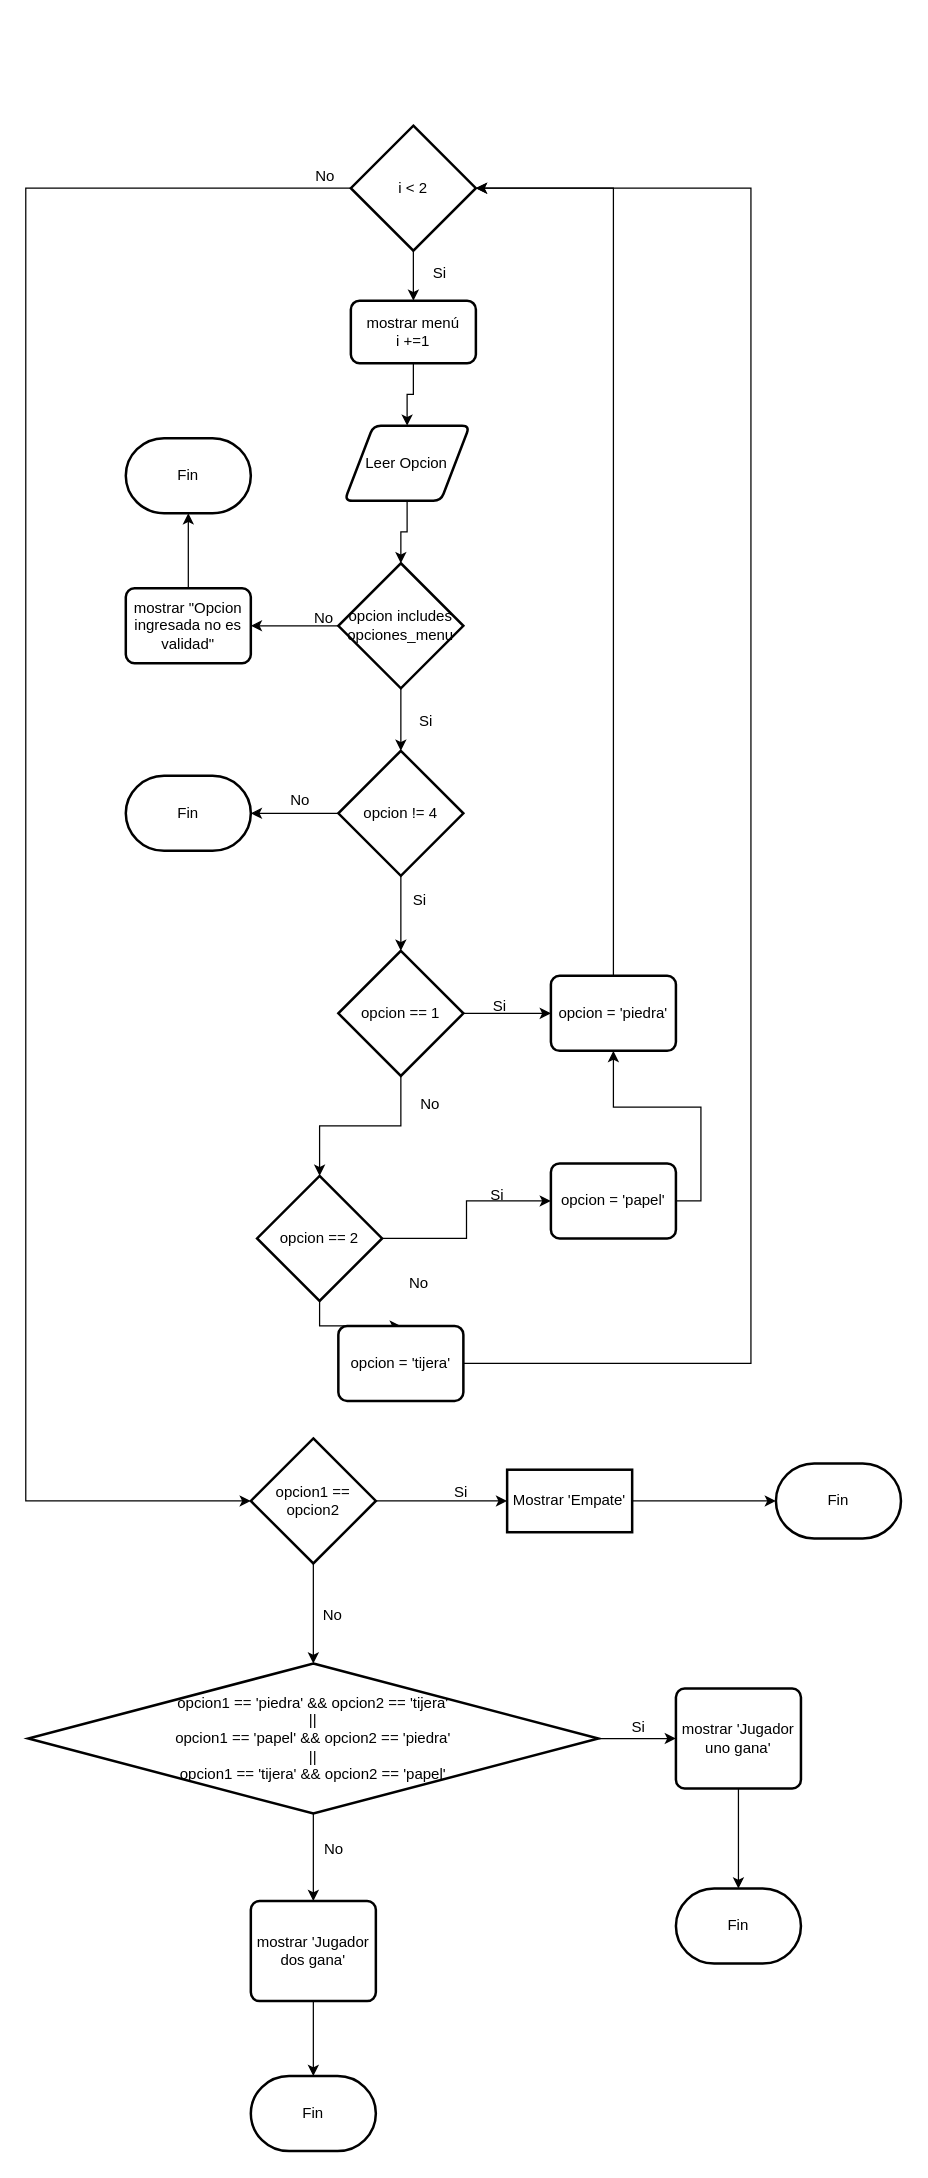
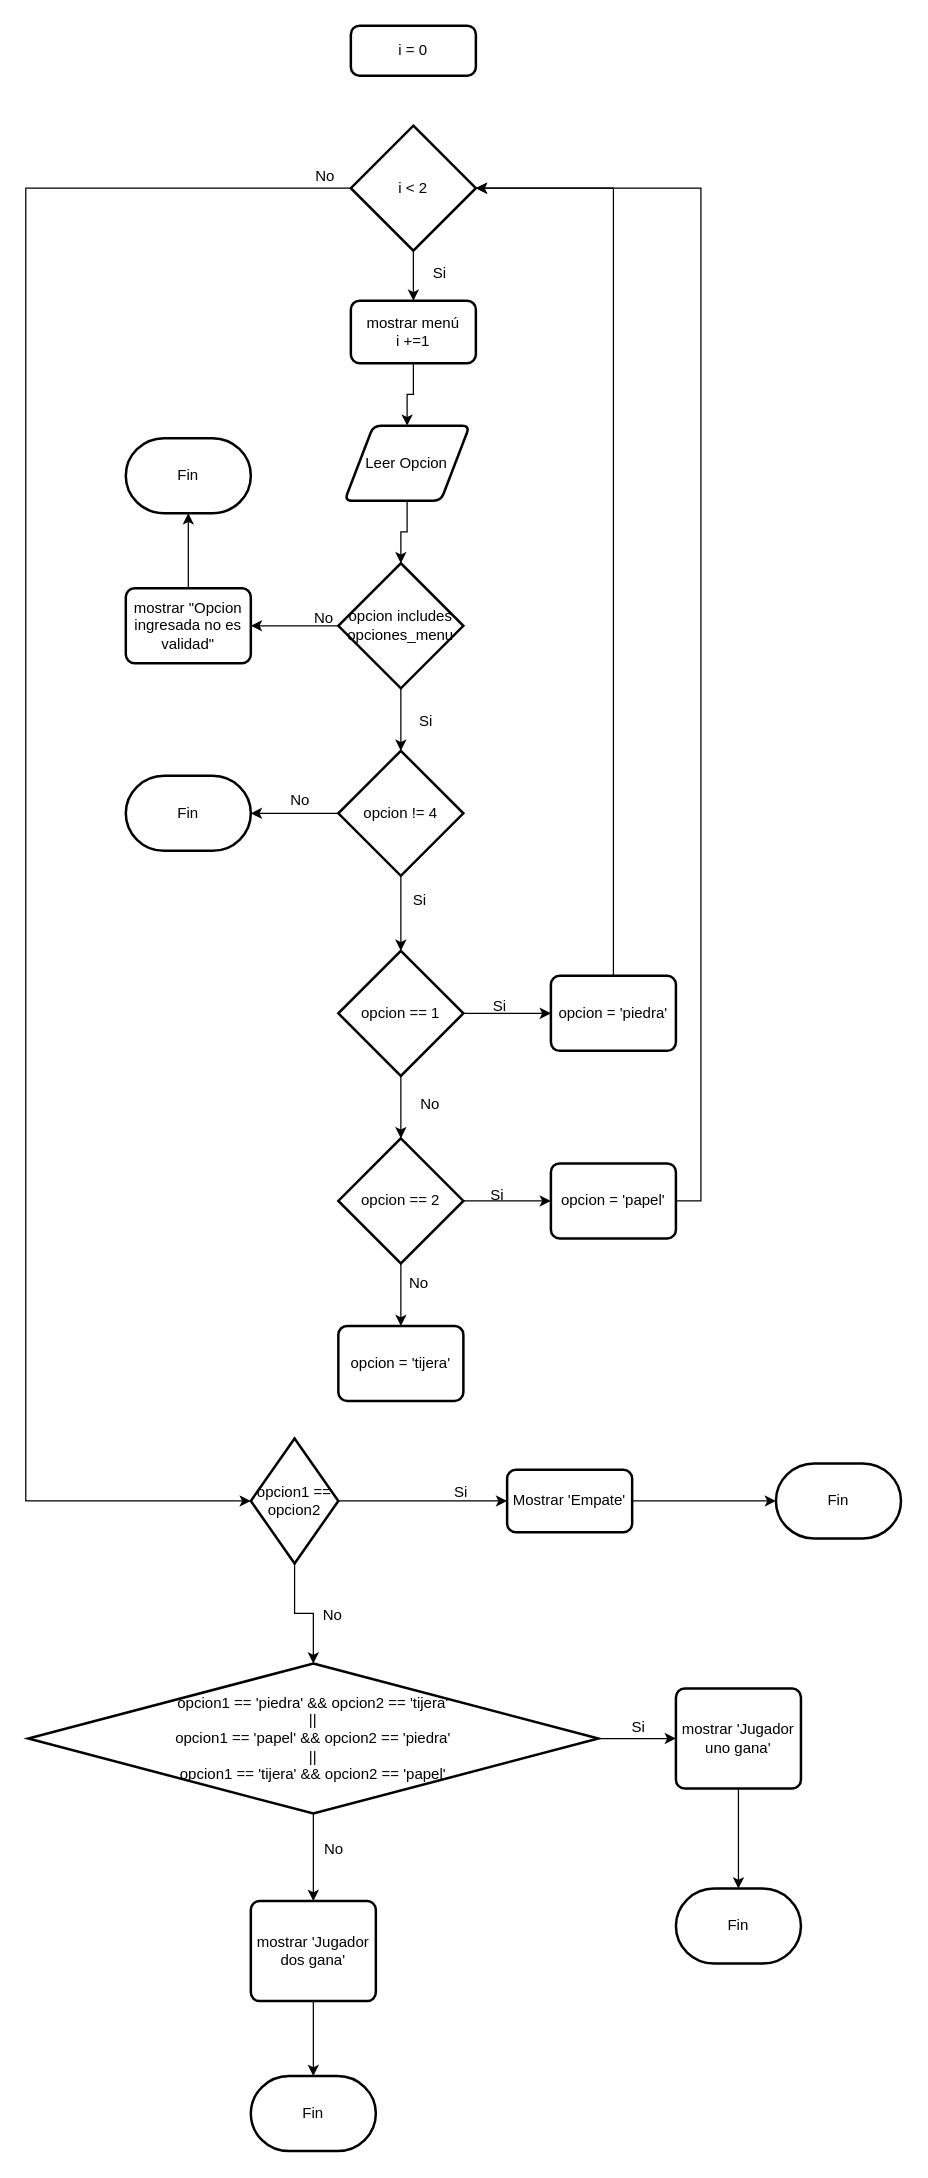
node "i = 0": added
edge "opcion = 'tijera'" -> "i < 2": removed
edge "opcion = 'papel'" -> "opcion = 'piedra'": now "opcion = 'papel'" -> "i < 2"
node "opcion == 2": moved (319, 1238) -> (401, 1201)
node "opcion1 == opcion2": size 125x125 -> 88x125
node "Mostrar 'Empate'": shape rectangle -> rounded rectangle
